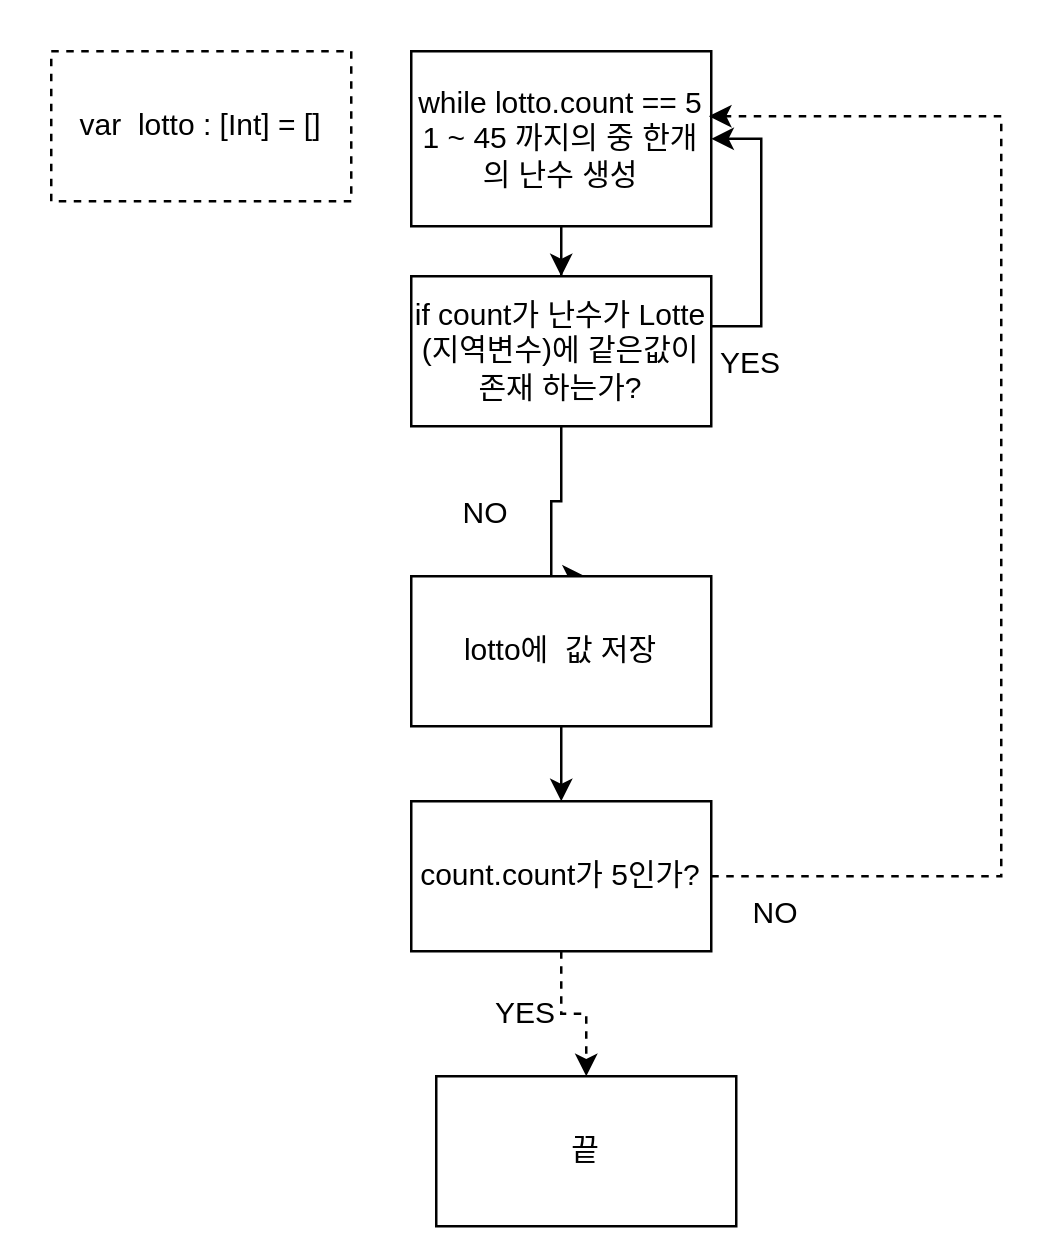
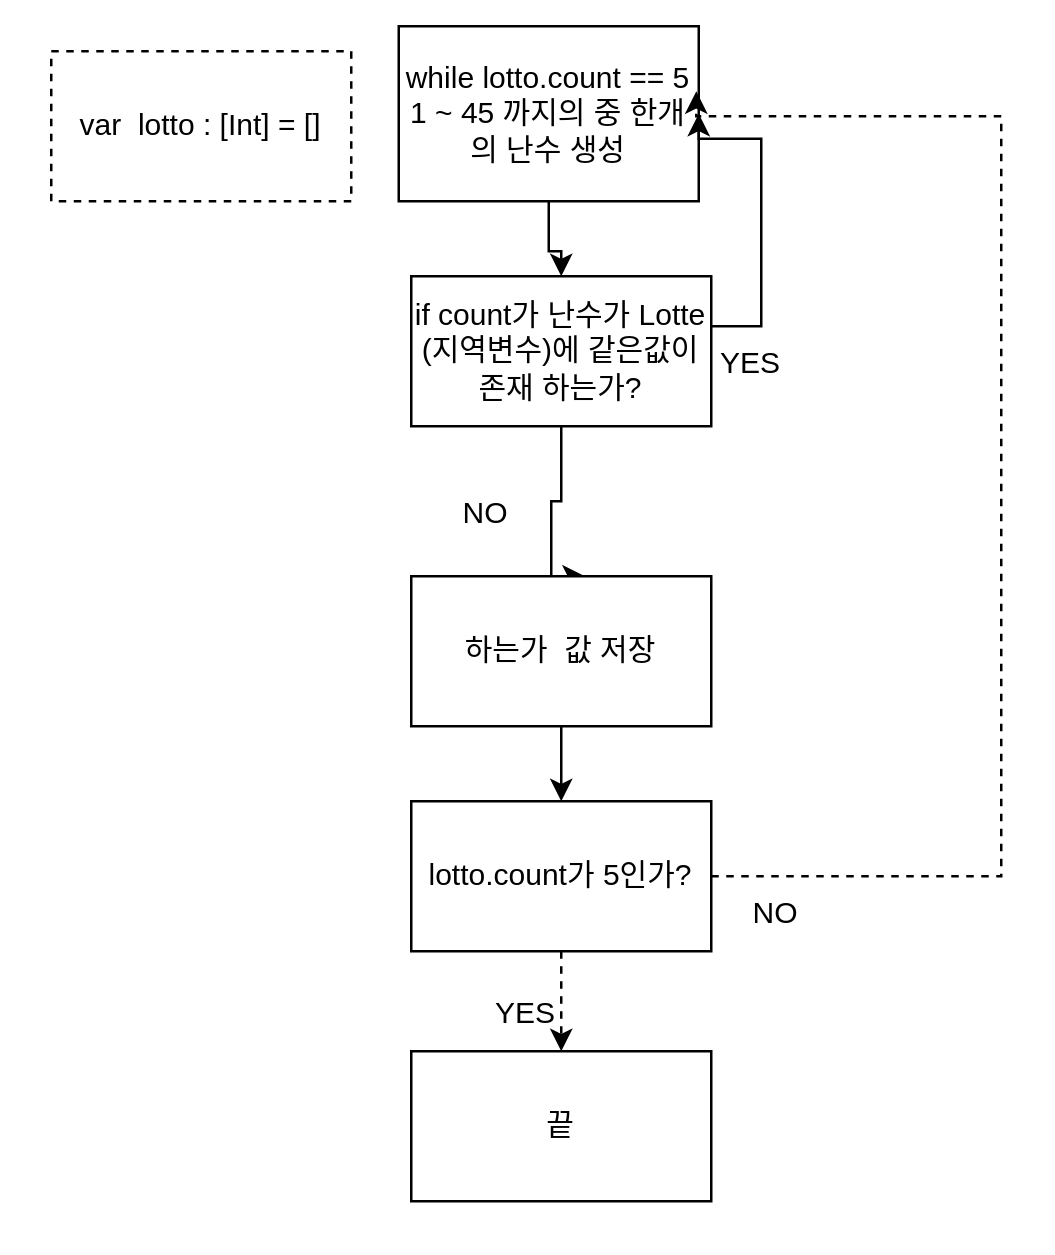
node "while lotto.count == 5 1 ~ 45 까지의 중 한개의 난수 생성": moved (561, 139) -> (549, 114)
node "lotto에 값 저장": label "lotto에 값 저장" -> "하는가 값 저장"
node "count.count가 5인가?": label "count.count가 5인가?" -> "lotto.count가 5인가?"
node "끝": moved (586, 1151) -> (561, 1126)
